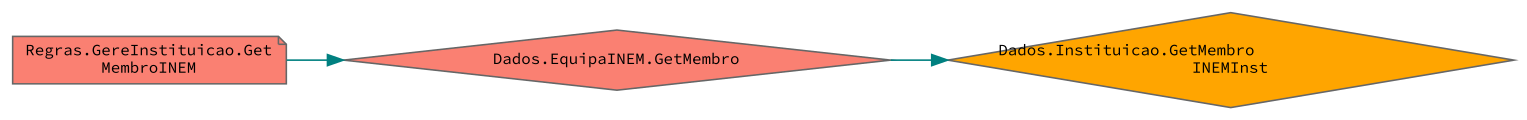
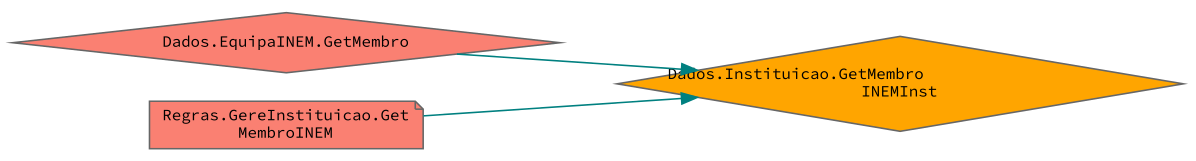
edge "Regras.GereInstituicao.Get MembroINEM" -> "Dados.EquipaINEM.GetMembro": now "Regras.GereInstituicao.Get MembroINEM" -> "Dados.Instituicao.GetMembro INEMInst"
